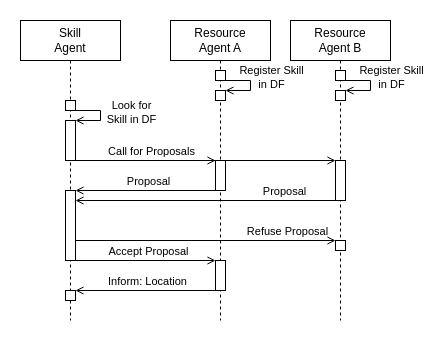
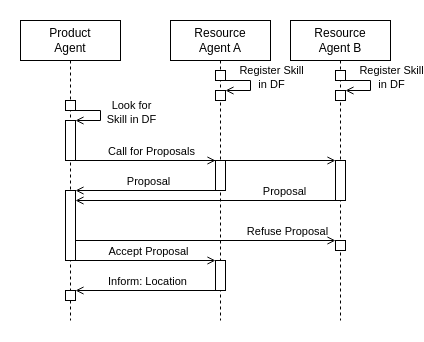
node "Skill Agent": label "Skill Agent" -> "Product Agent"
